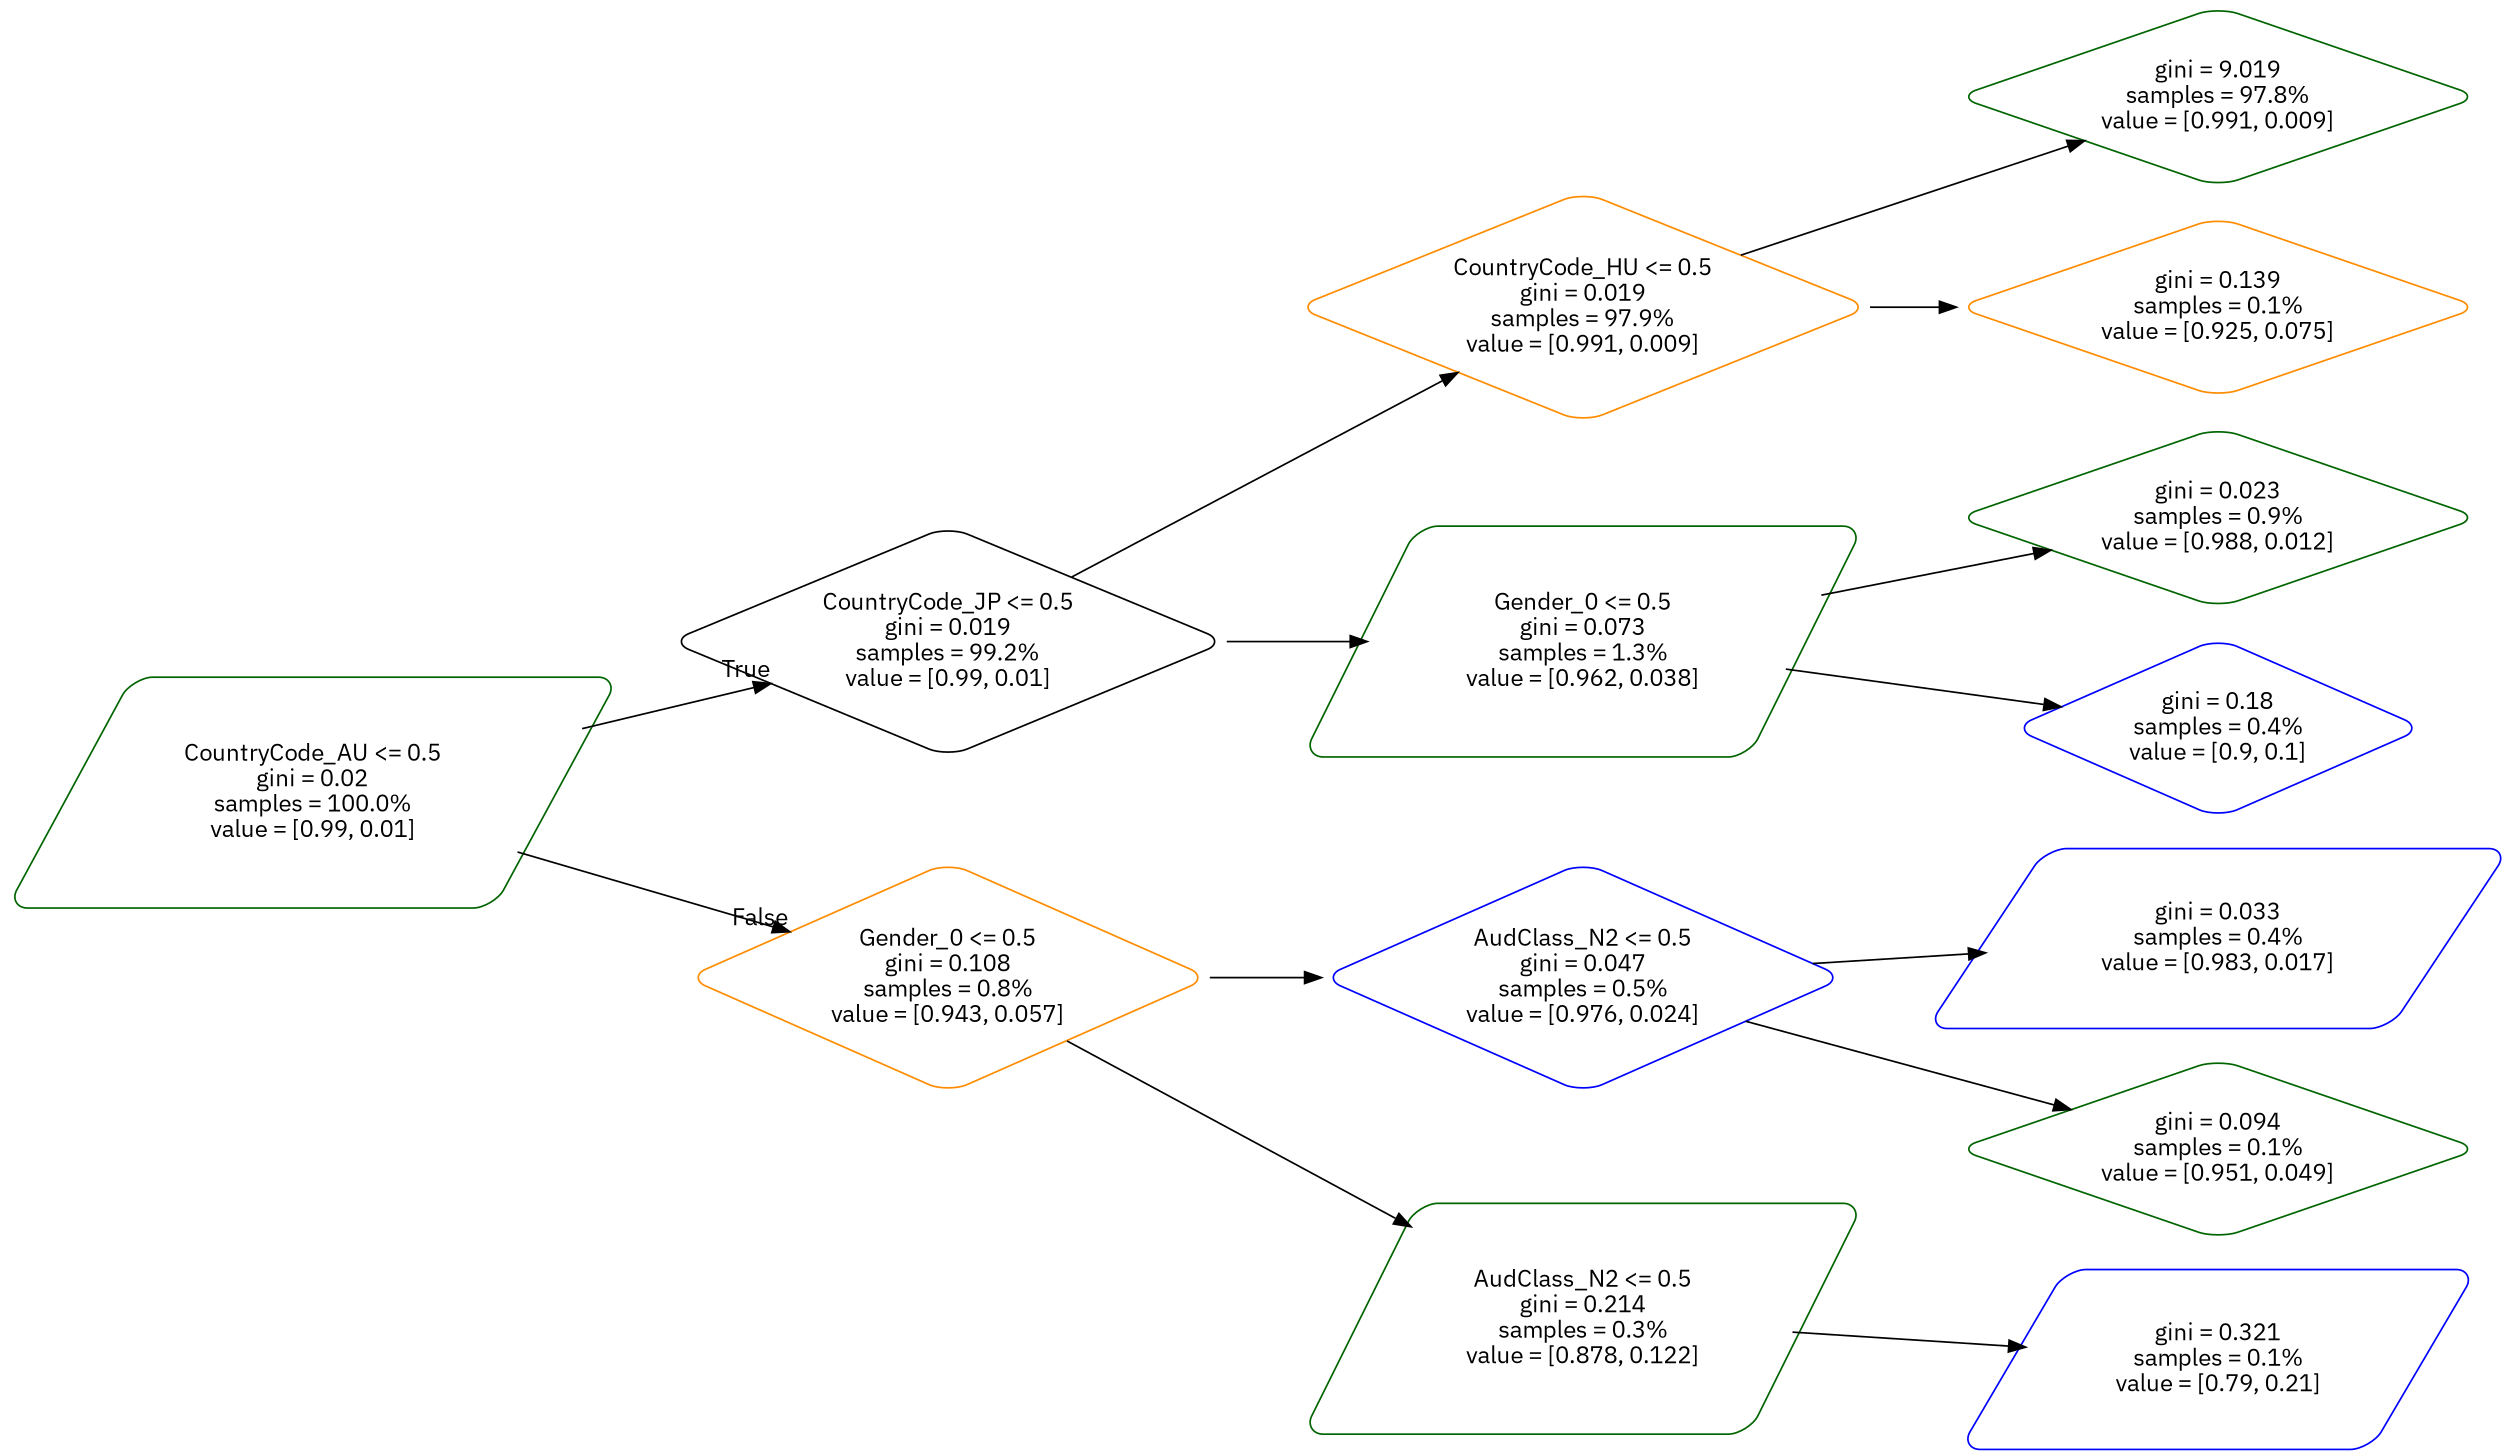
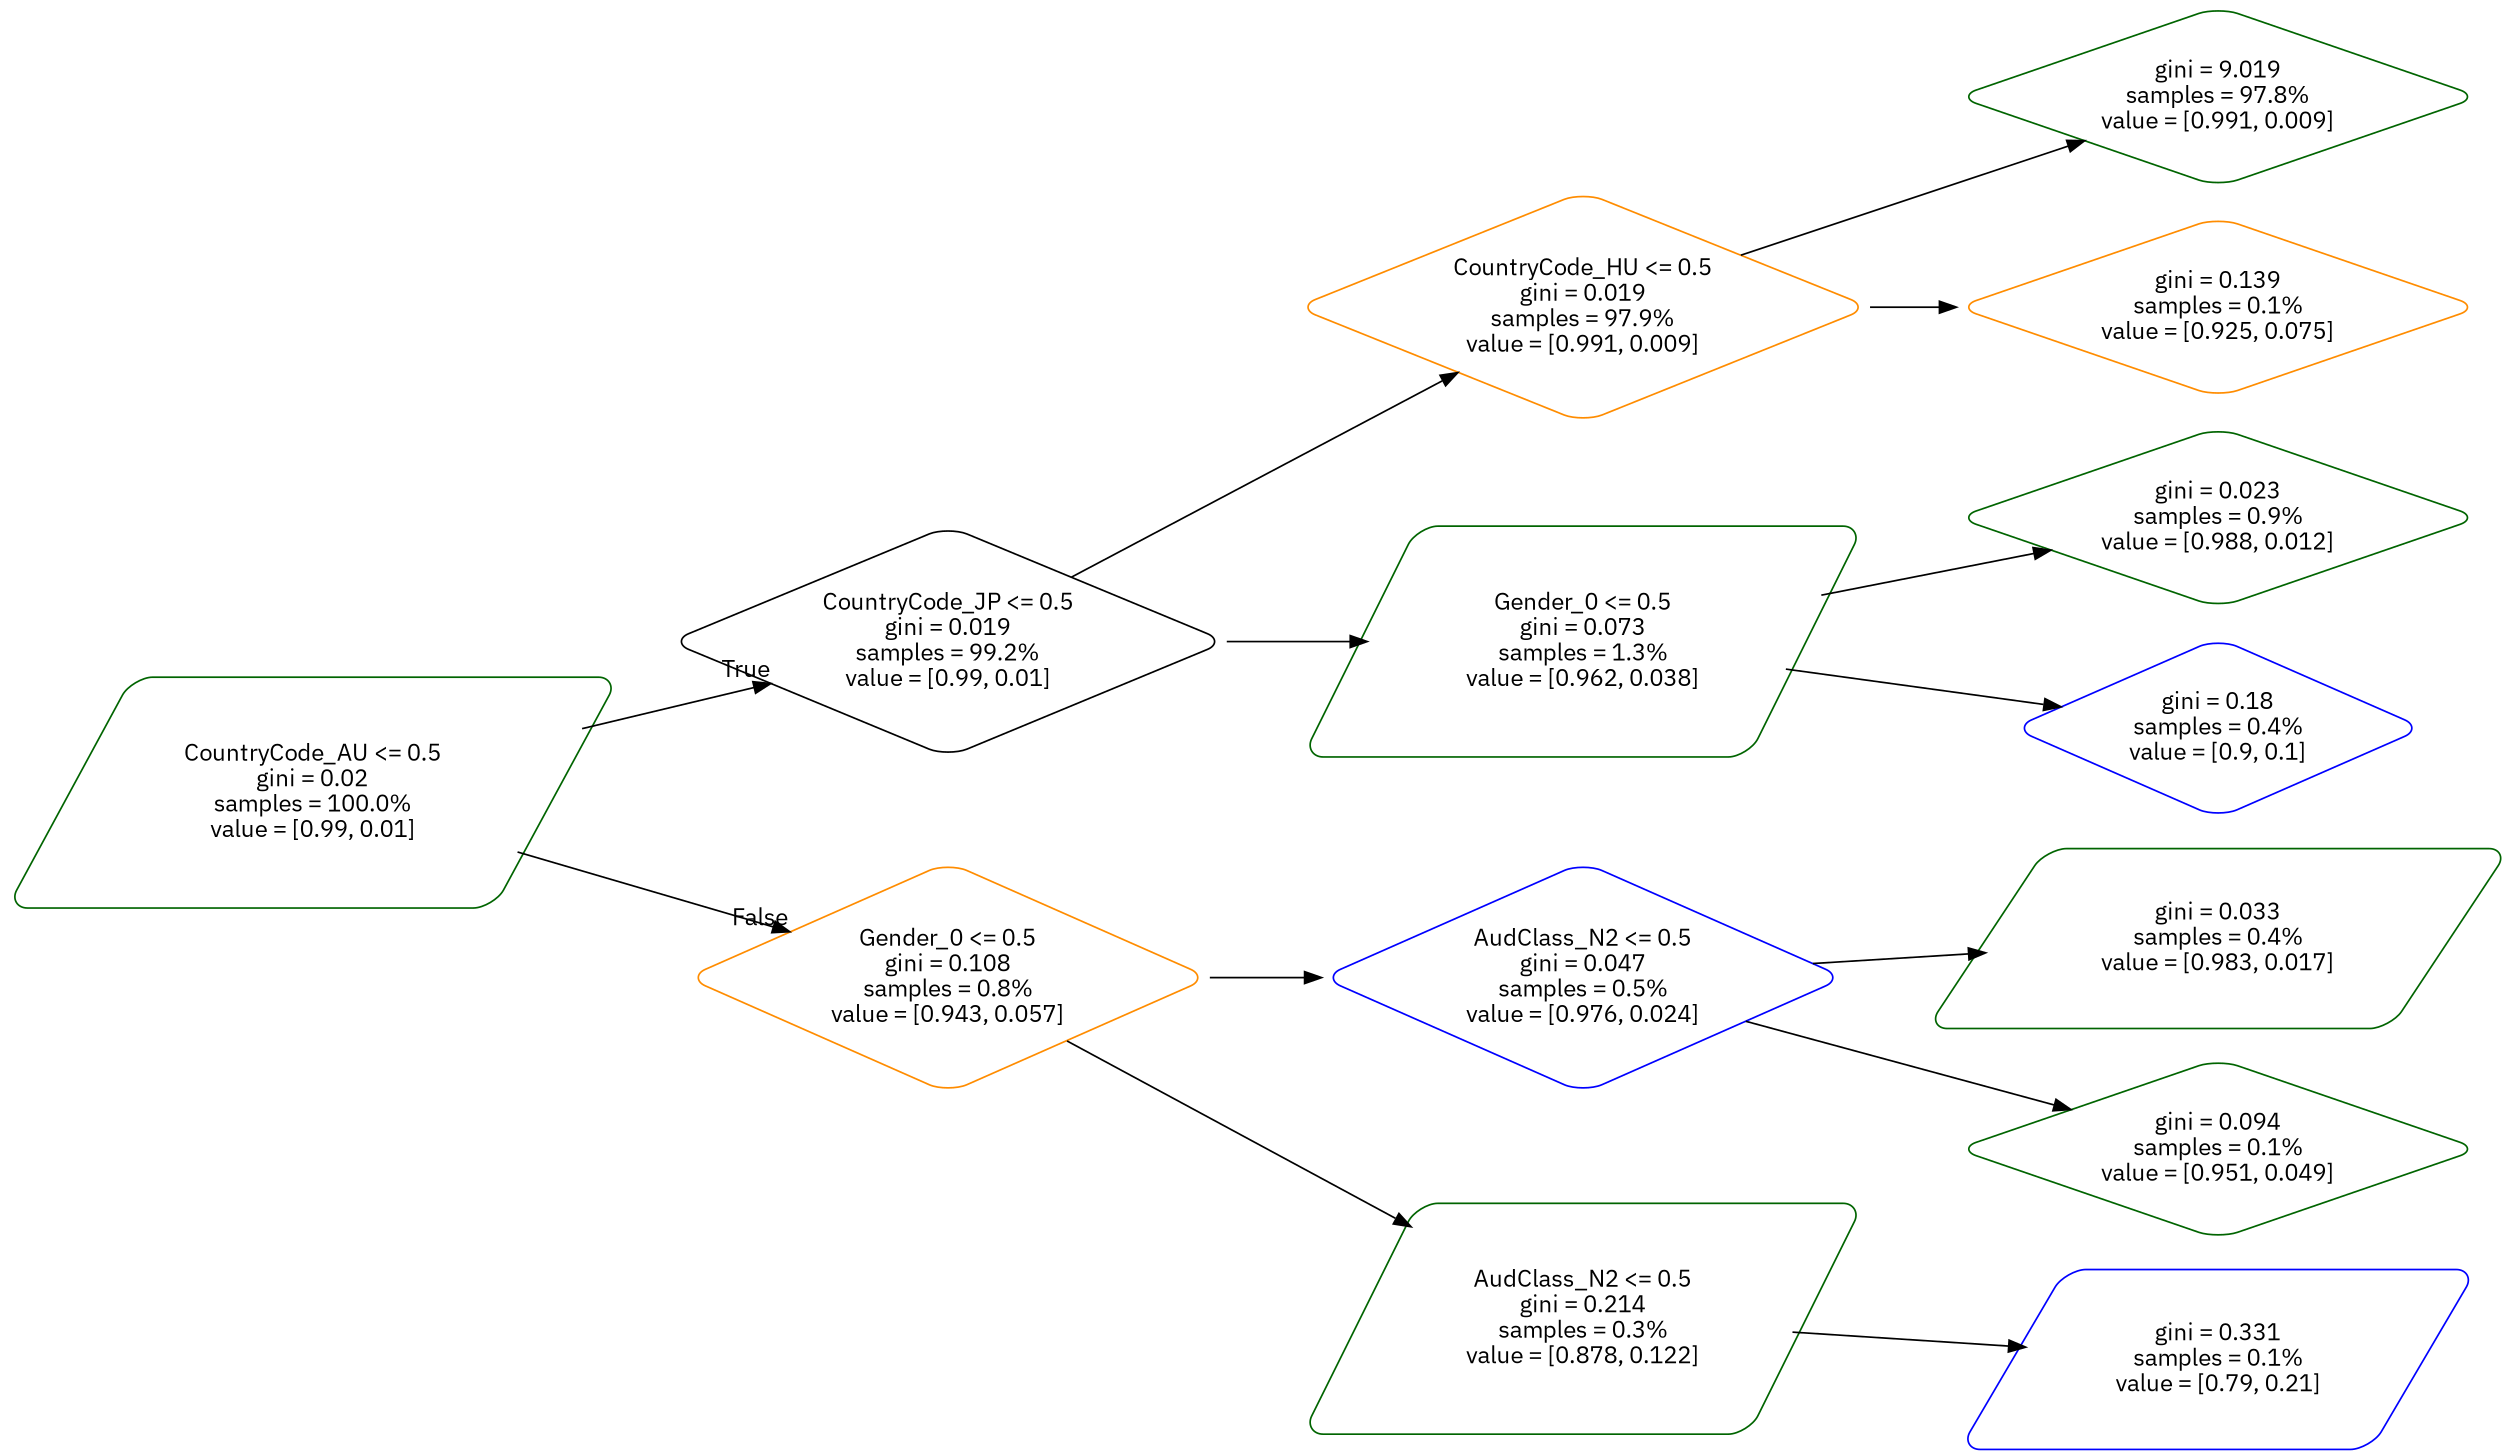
node "gini = 0.033 samples = 0.4% value = [0.983, 0.017]": color blue -> darkgreen
node "gini = 0.321 samples = 0.1% value = [0.79, 0.21]": label "gini = 0.321 samples = 0.1% value = [0.79, 0.21]" -> "gini = 0.331 samples = 0.1% value = [0.79, 0.21]"
